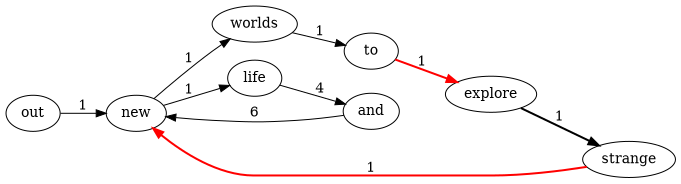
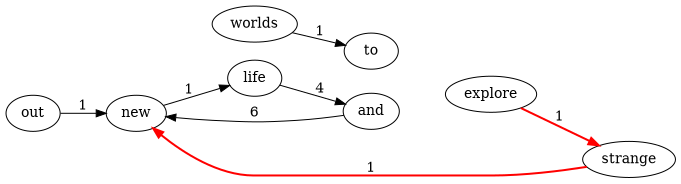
edge "to" -> "explore": removed, label "1"
edge "new" -> "worlds": removed, label "1"
edge "explore" -> "strange": color black -> red
